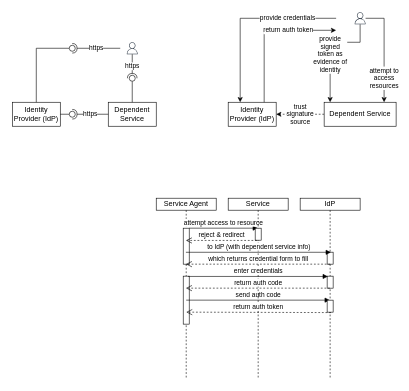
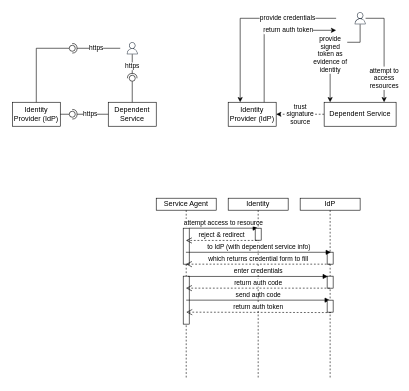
node "Service": label "Service" -> "Identity"
